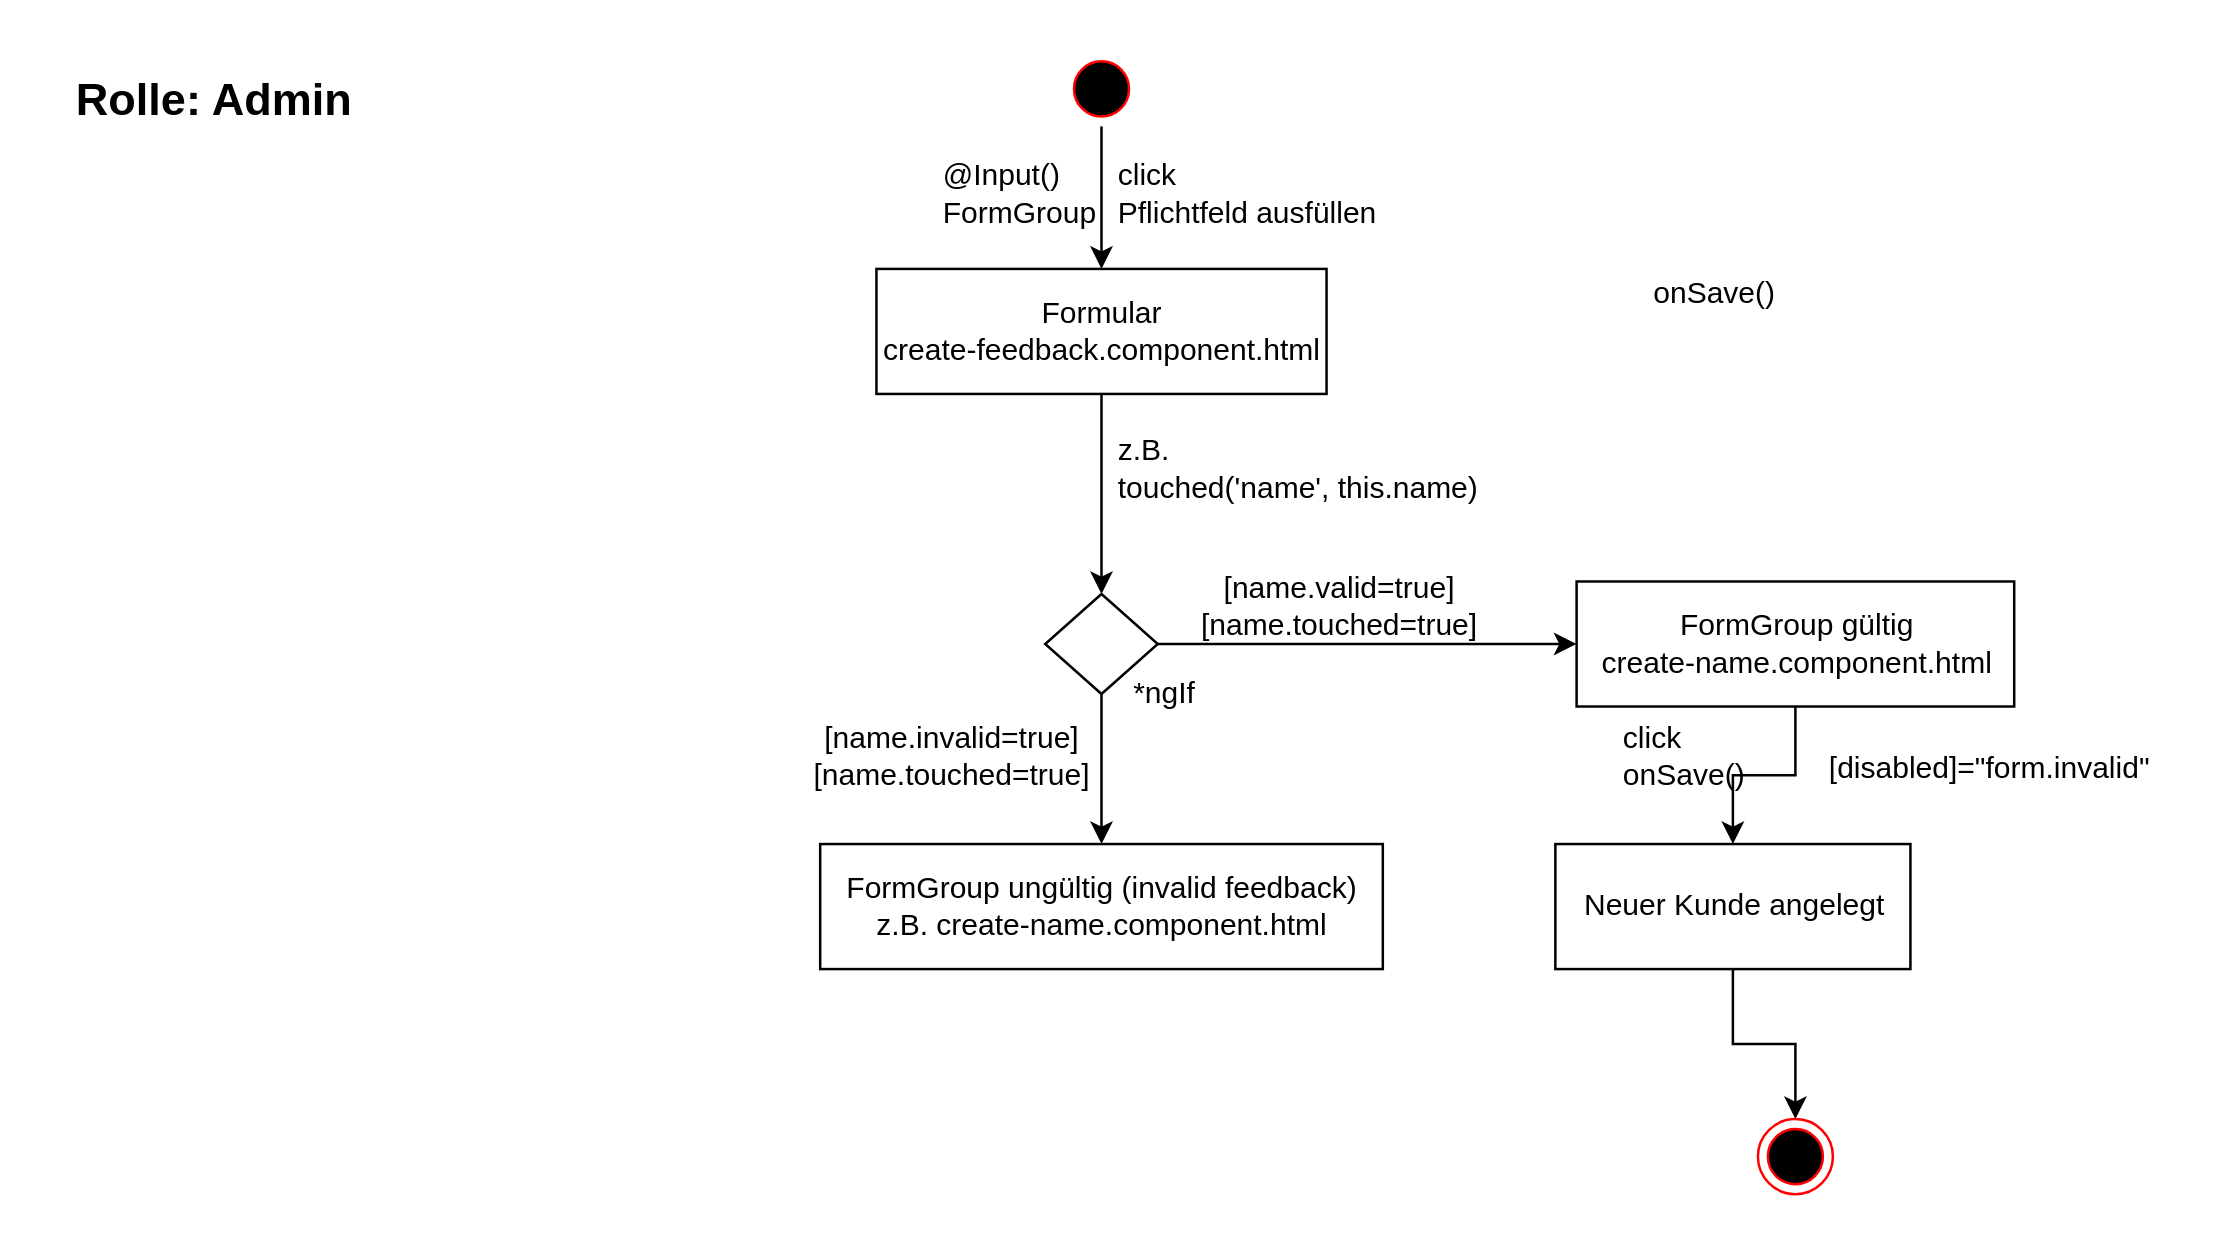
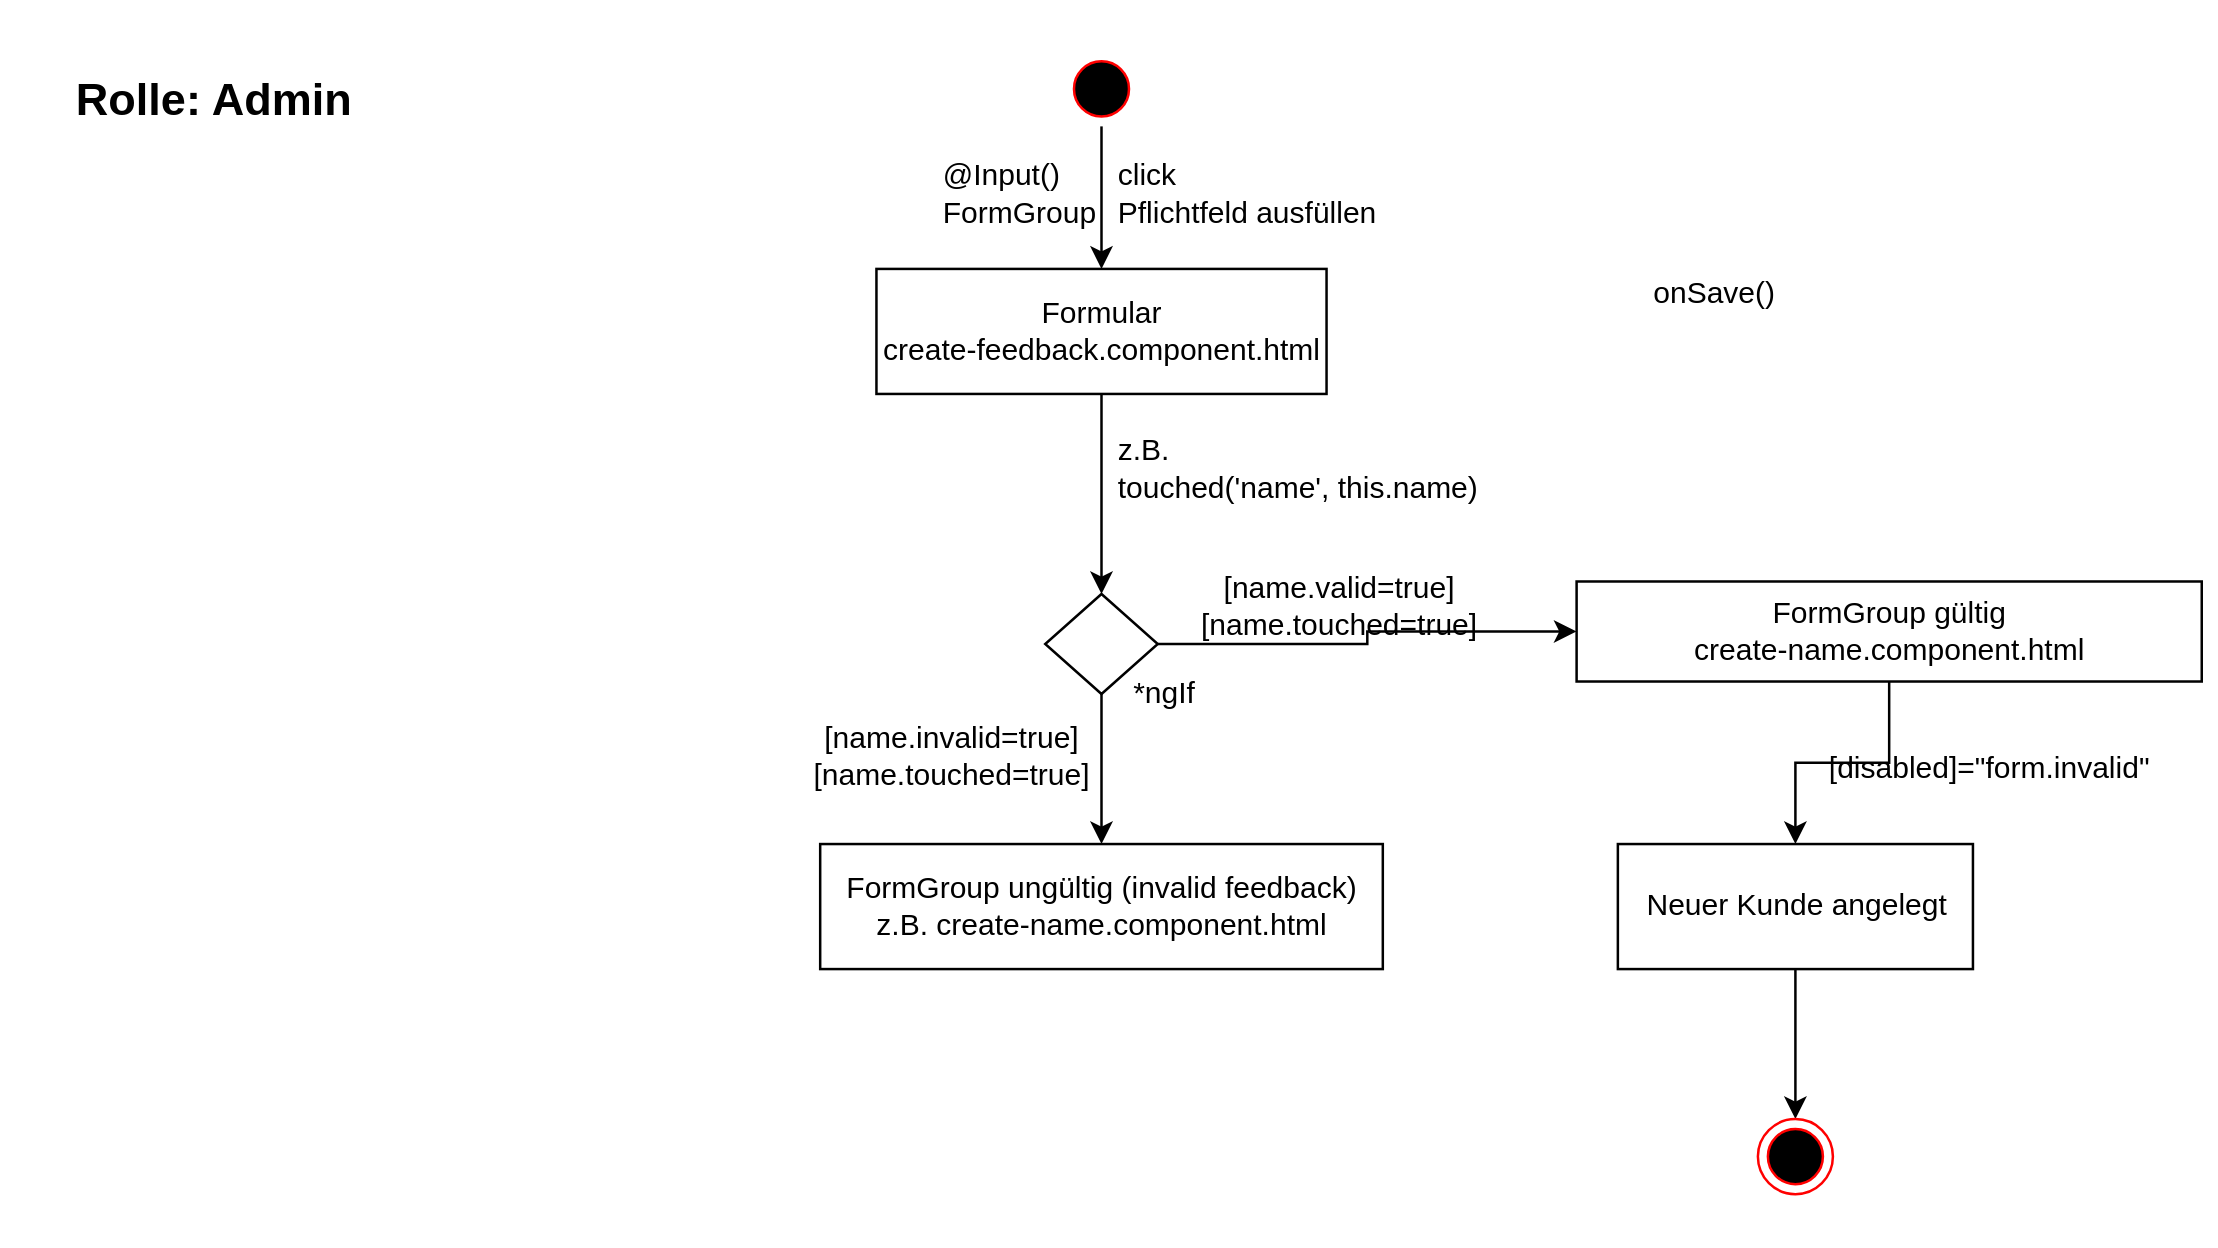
node "FormGroup gültig create-name.component.html": size 438x125 -> 625x100
node "click onSave()": removed
node "Neuer Kunde angelegt": moved (1733, 906) -> (1795, 906)
